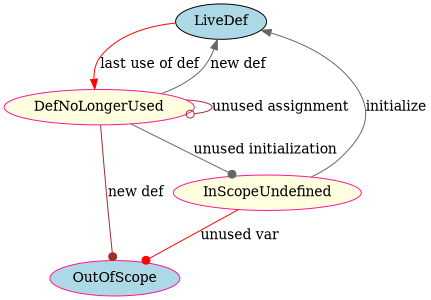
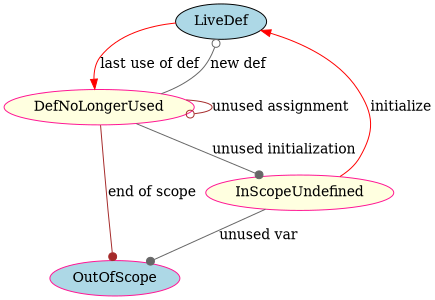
edge "DefNoLongerUsed" -> "LiveDef": arrowhead normal -> odot
edge "InScopeUndefined" -> "LiveDef": color gray40 -> red
edge "DefNoLongerUsed" -> "OutOfScope": label "new def" -> "end of scope"
edge "InScopeUndefined" -> "OutOfScope": color red -> gray40
